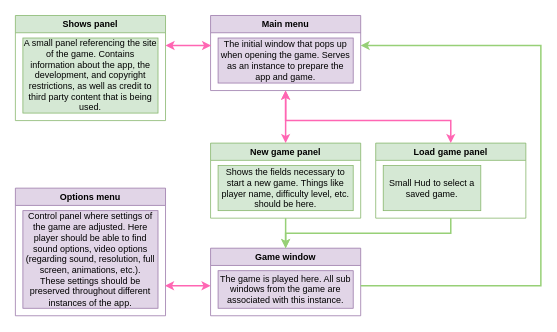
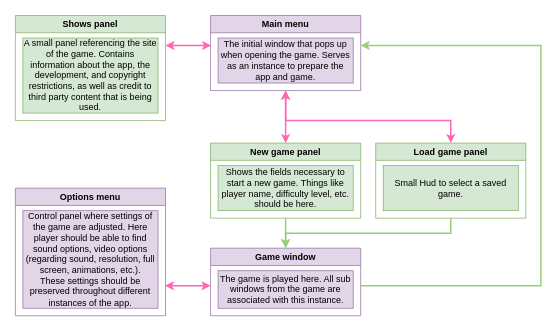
node "Small Hud to select a saved game.": size 98x45 -> 135x45
